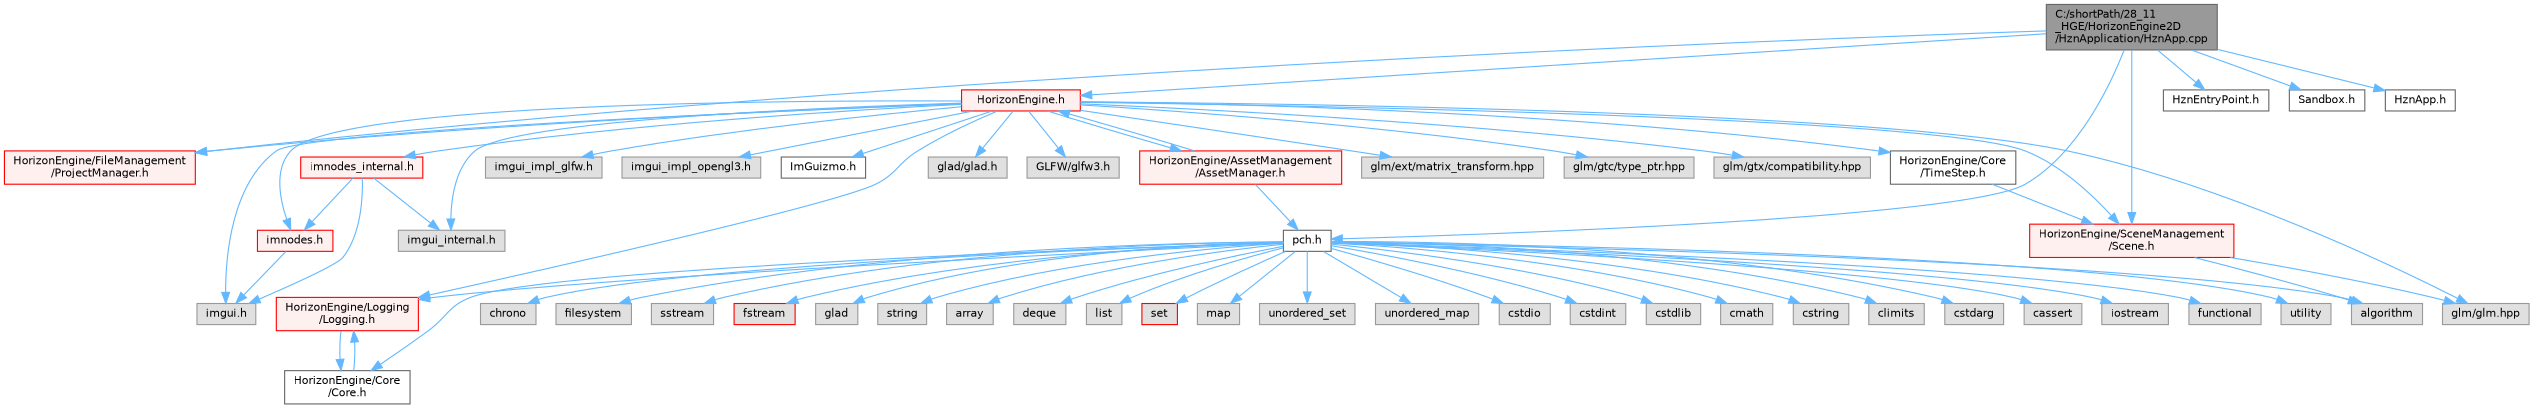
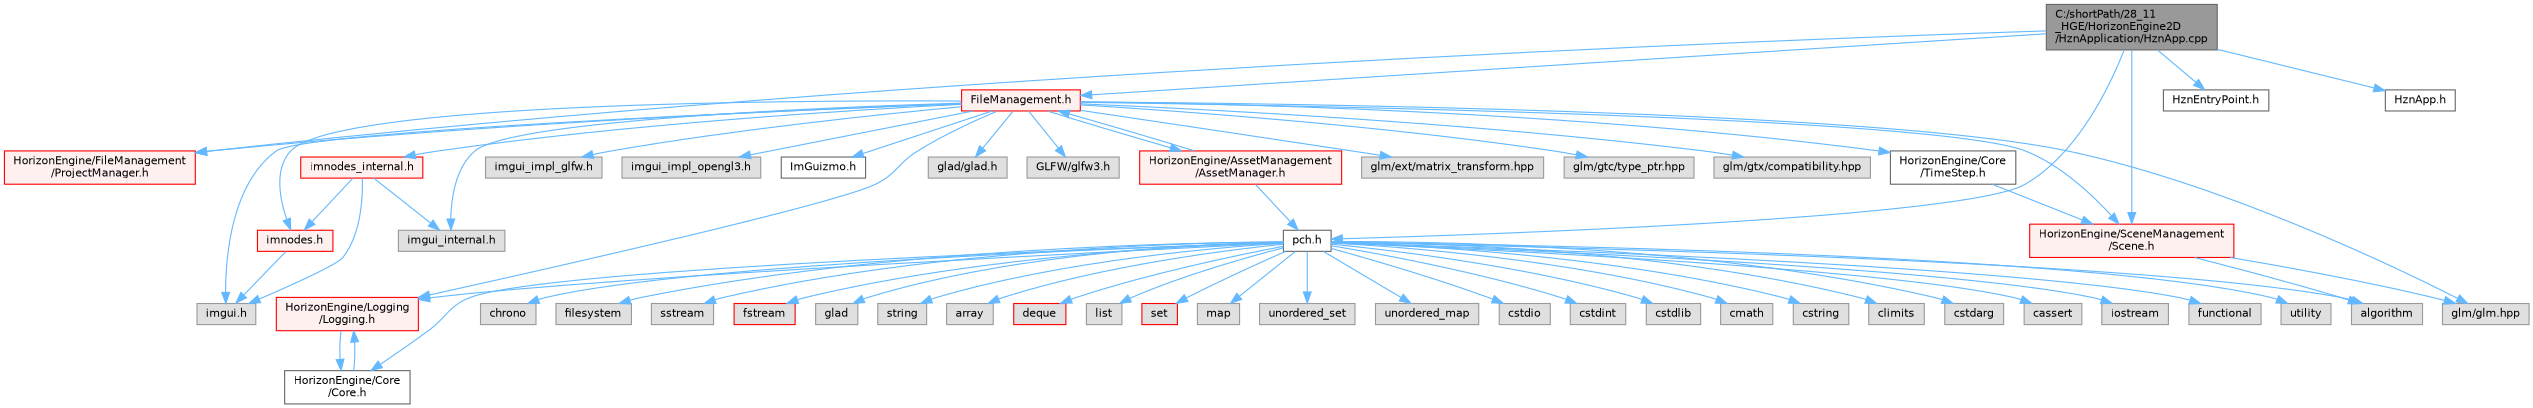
node "HorizonEngine.h": label "HorizonEngine.h" -> "FileManagement.h"
node "Sandbox.h": removed
node "deque": color grey60 -> red
